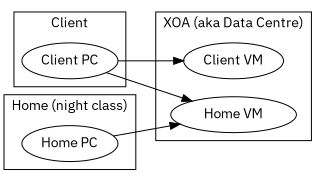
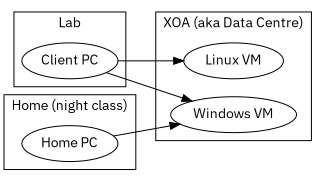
cluster "Client": label "Client" -> "Lab"
node "Client VM": label "Client VM" -> "Linux VM"
node "Home VM": label "Home VM" -> "Windows VM"
